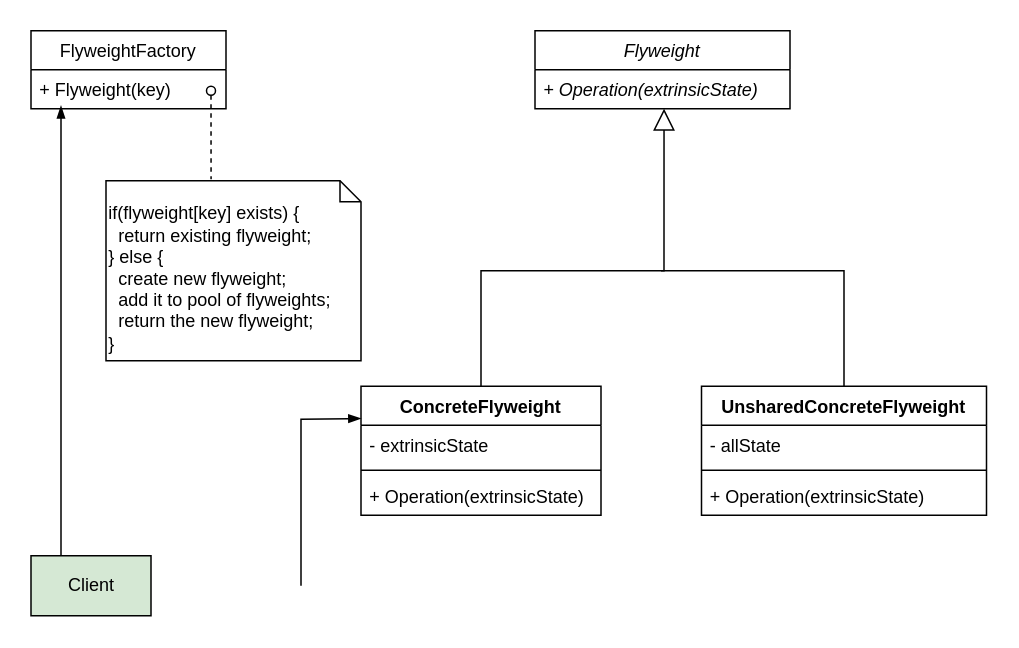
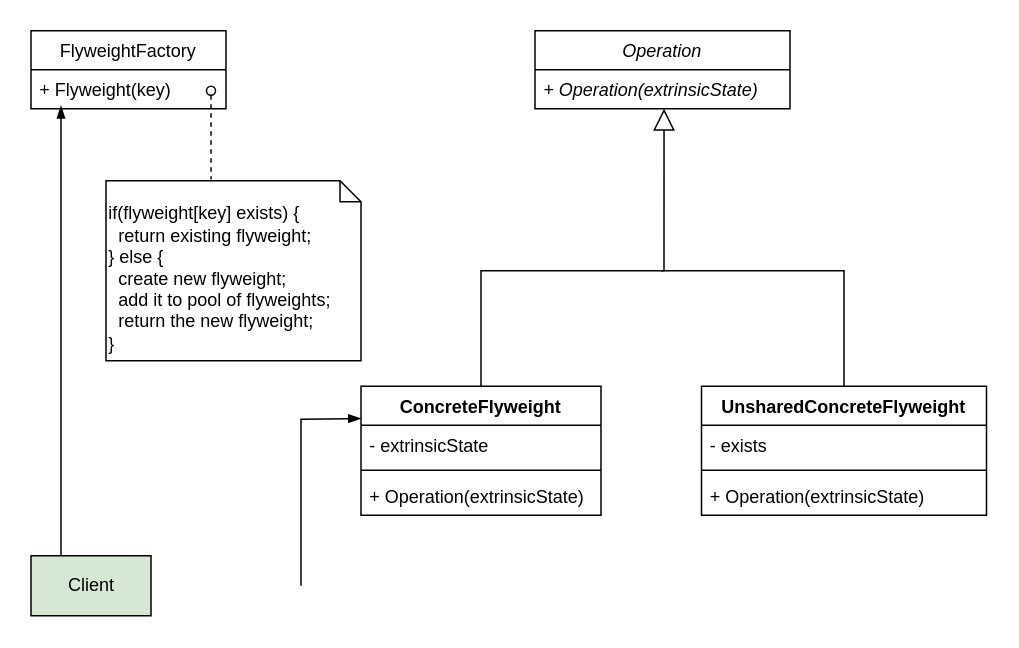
node "Flyweight": label "Flyweight" -> "Operation"
node "- allState": label "- allState" -> "- exists"
